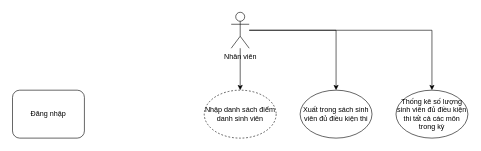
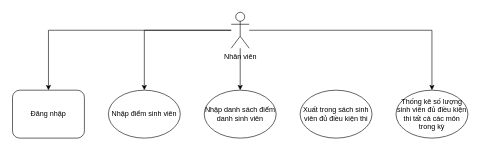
edge "Nhân viên" -> "Đăng nhập": added
edge "Nhân viên" -> "Nhập điểm sinh viên": added
edge "Nhân viên" -> "Xuất trong sách sinh viên đủ điều kiện thi": removed
node "Nhập điểm sinh viên": added
node "Nhập danh sách điểm danh sinh viên": style dashed -> solid
